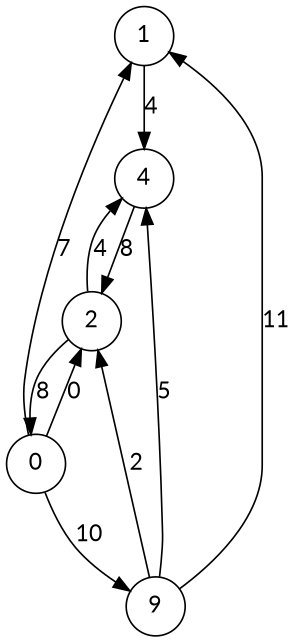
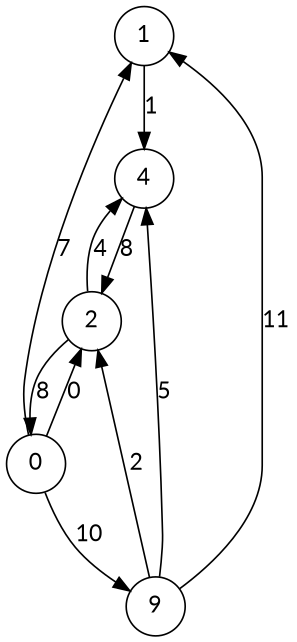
edge "1" -> "4": label "4" -> "1"
